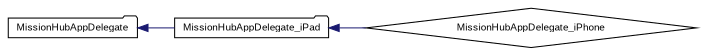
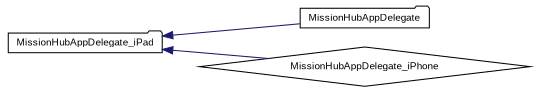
edge "MissionHubAppDelegate_iPad" -> "MissionHubAppDelegate": reversed
